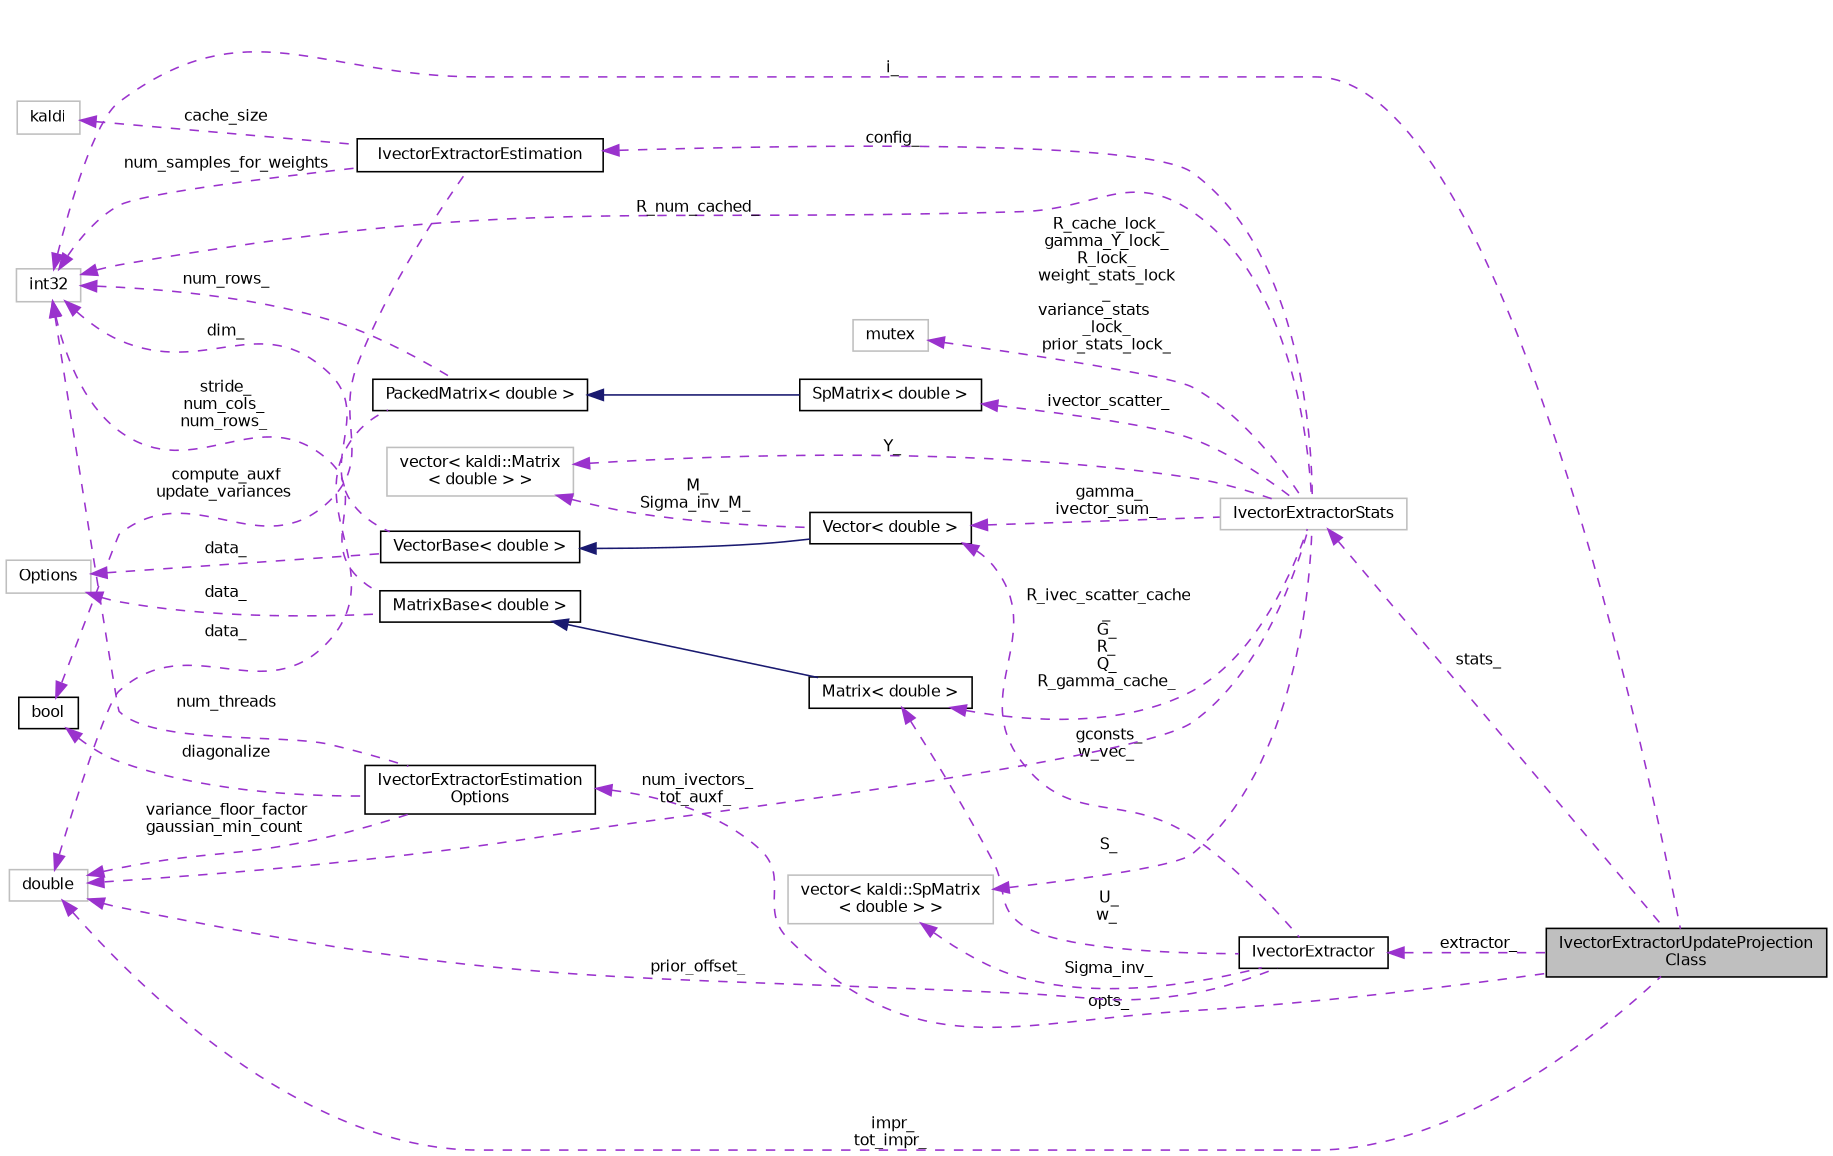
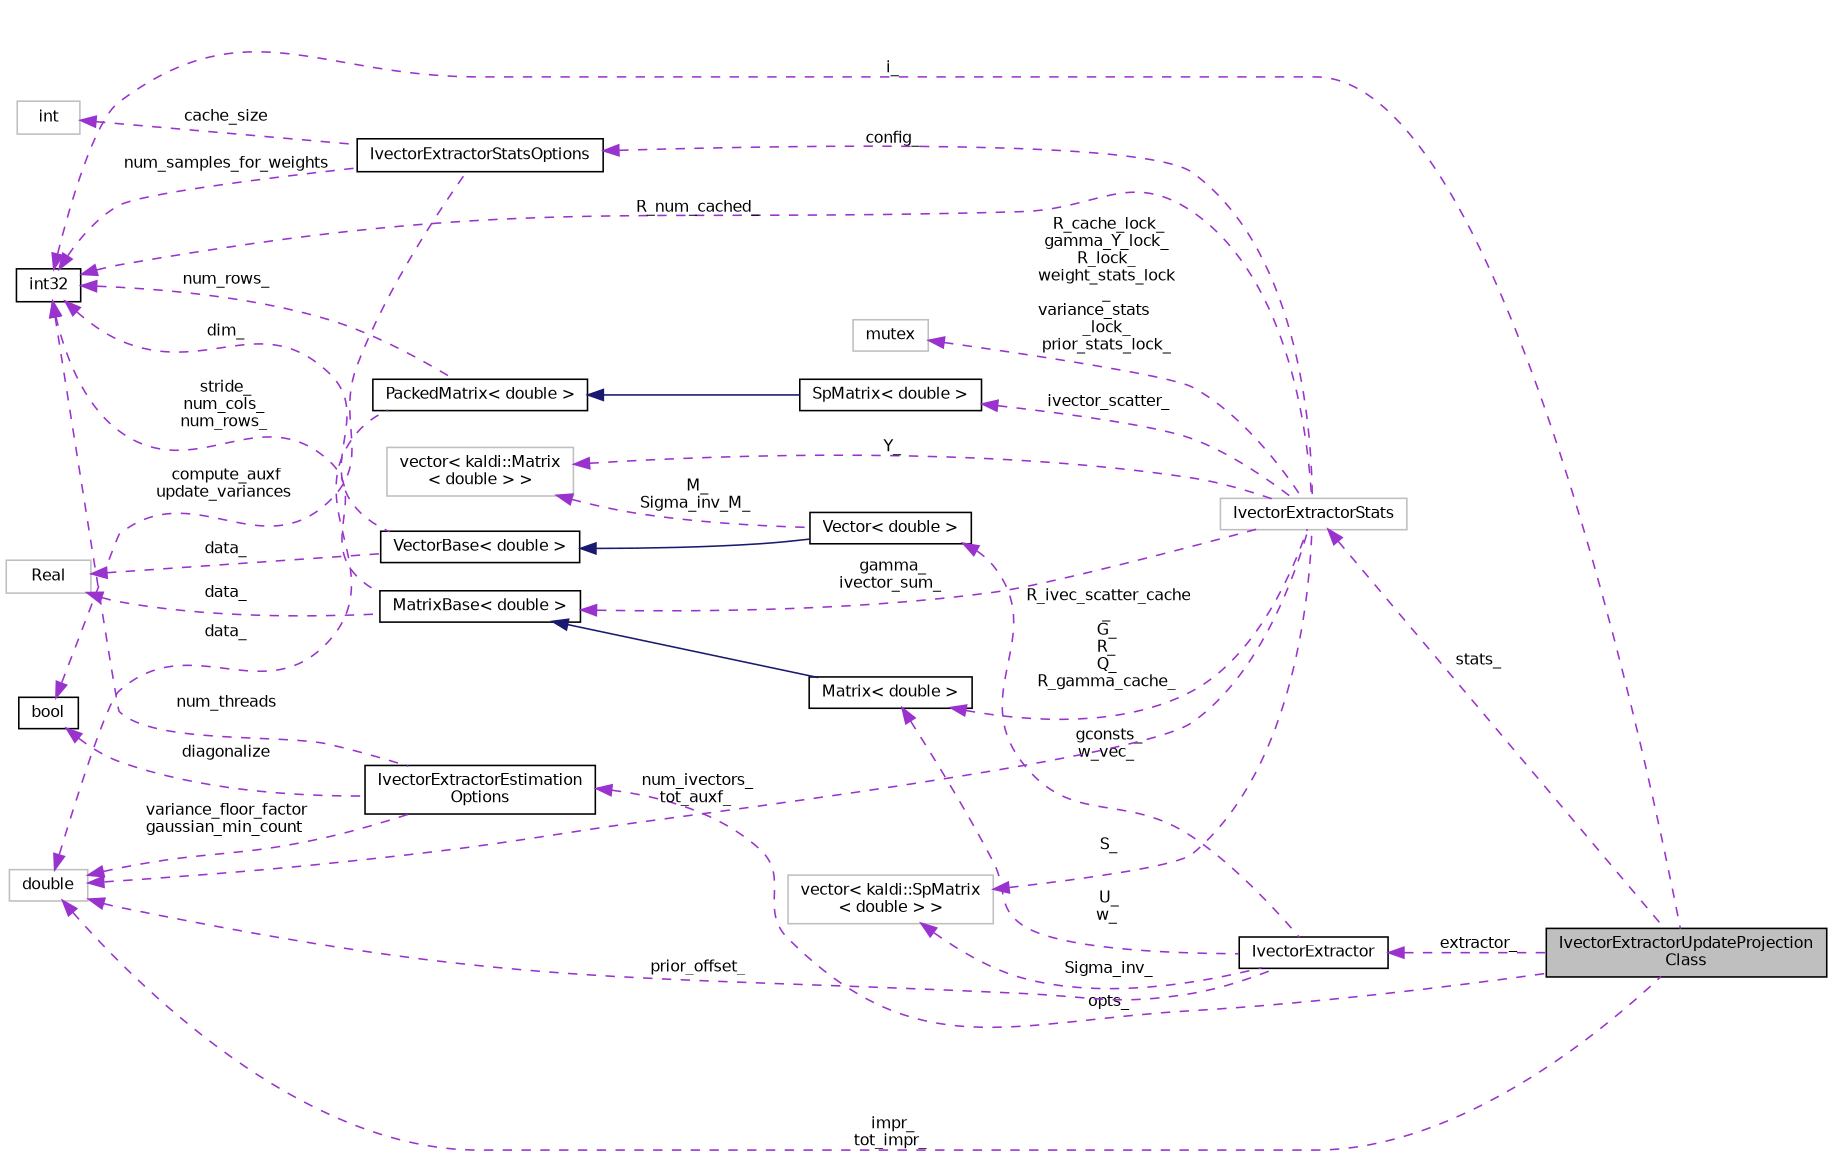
node "kaldi": label "kaldi" -> "int"
node "IvectorExtractorEstimation": label "IvectorExtractorEstimation" -> "IvectorExtractorStatsOptions"
node "int32": color grey75 -> black
edge "IvectorExtractorStats" -> "Vector< double >": now "IvectorExtractorStats" -> "MatrixBase< double >"
node "Options": label "Options" -> "Real"
